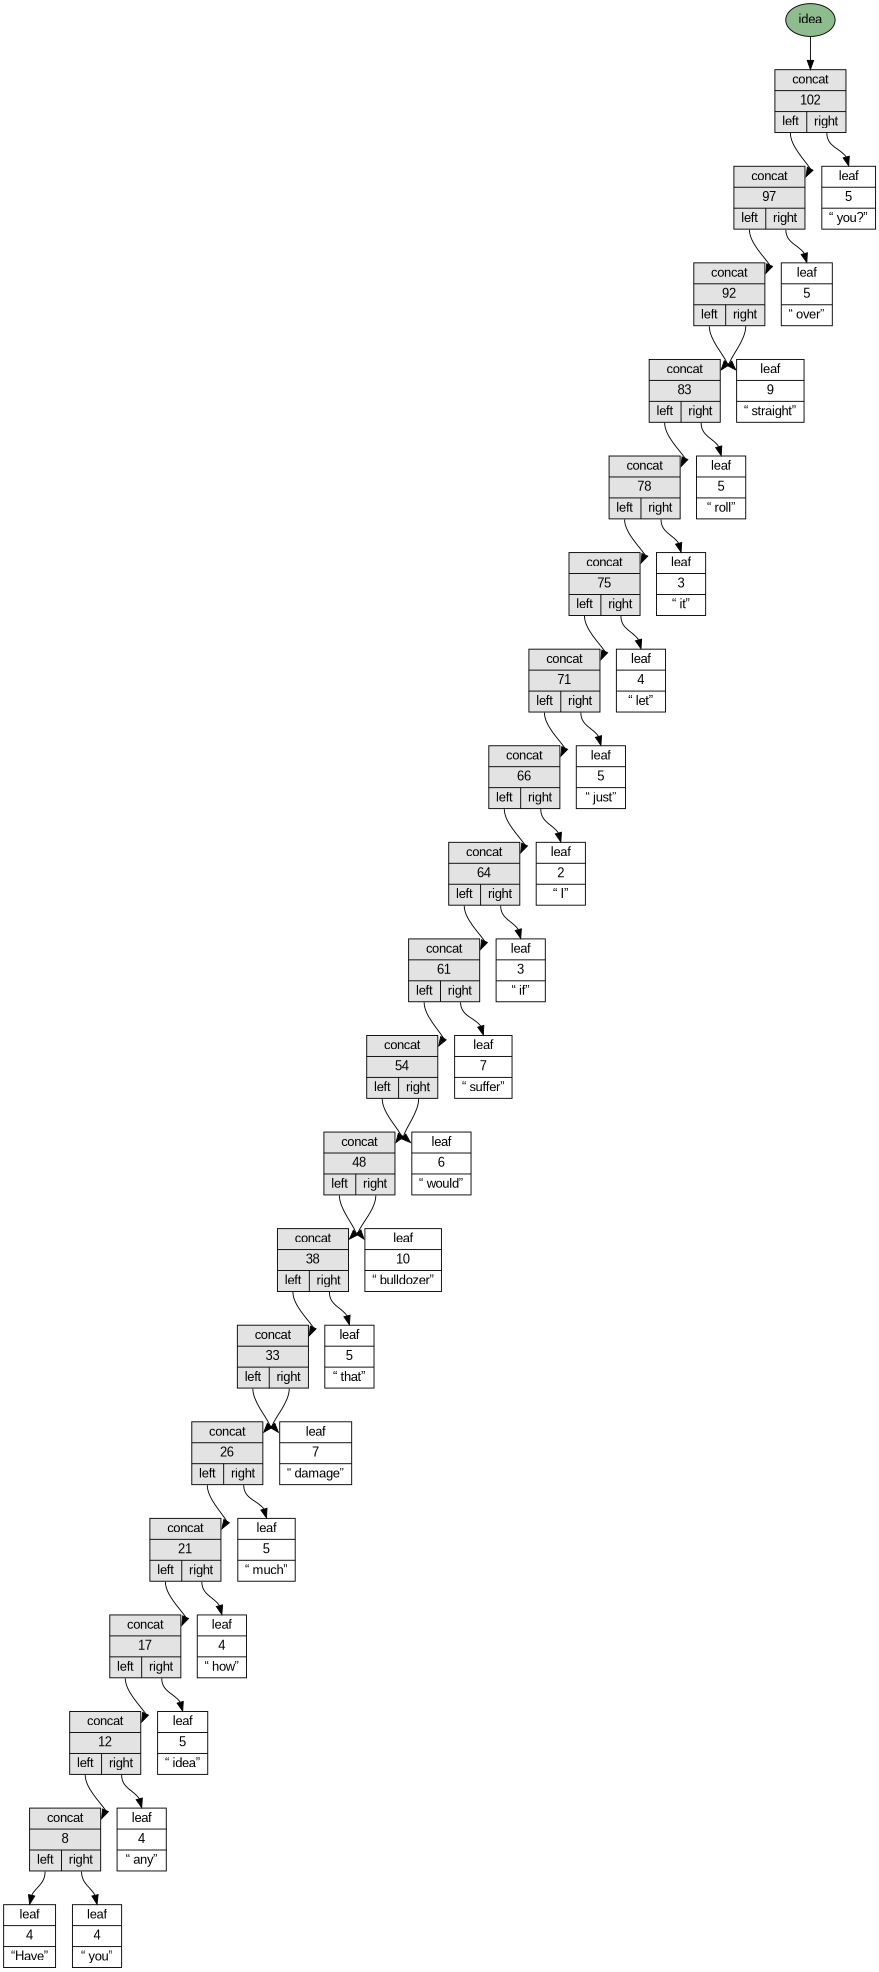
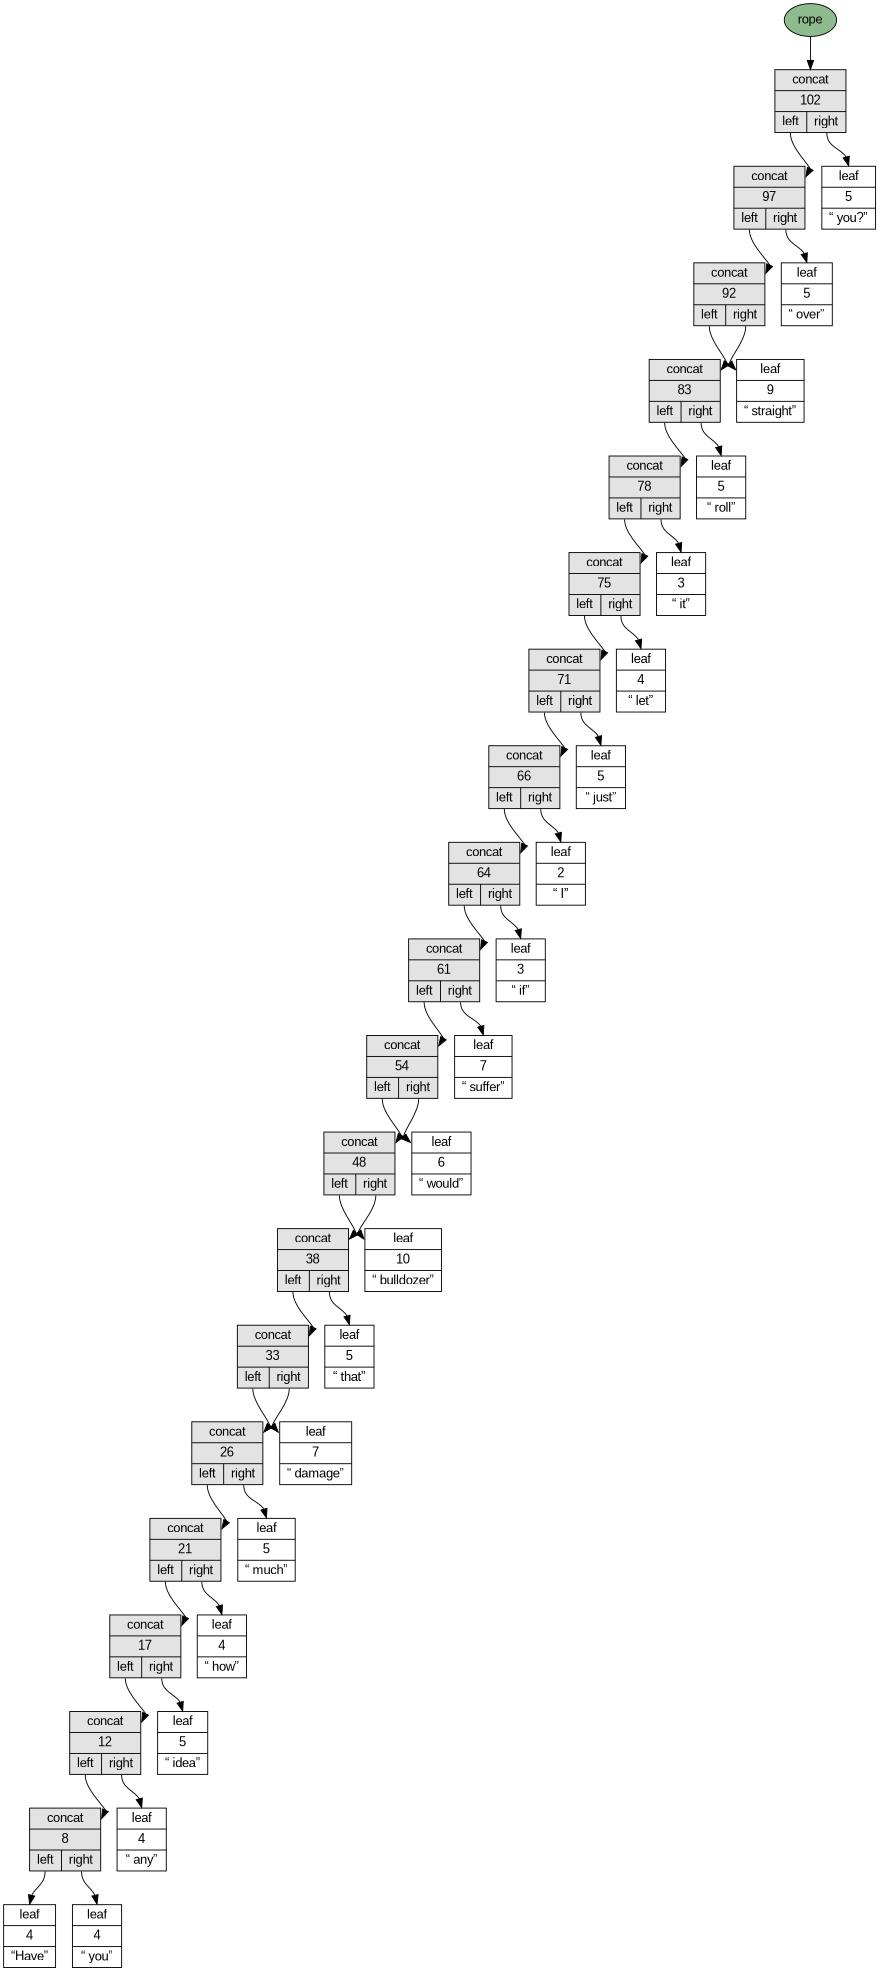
node "idea": label "idea" -> "rope"
